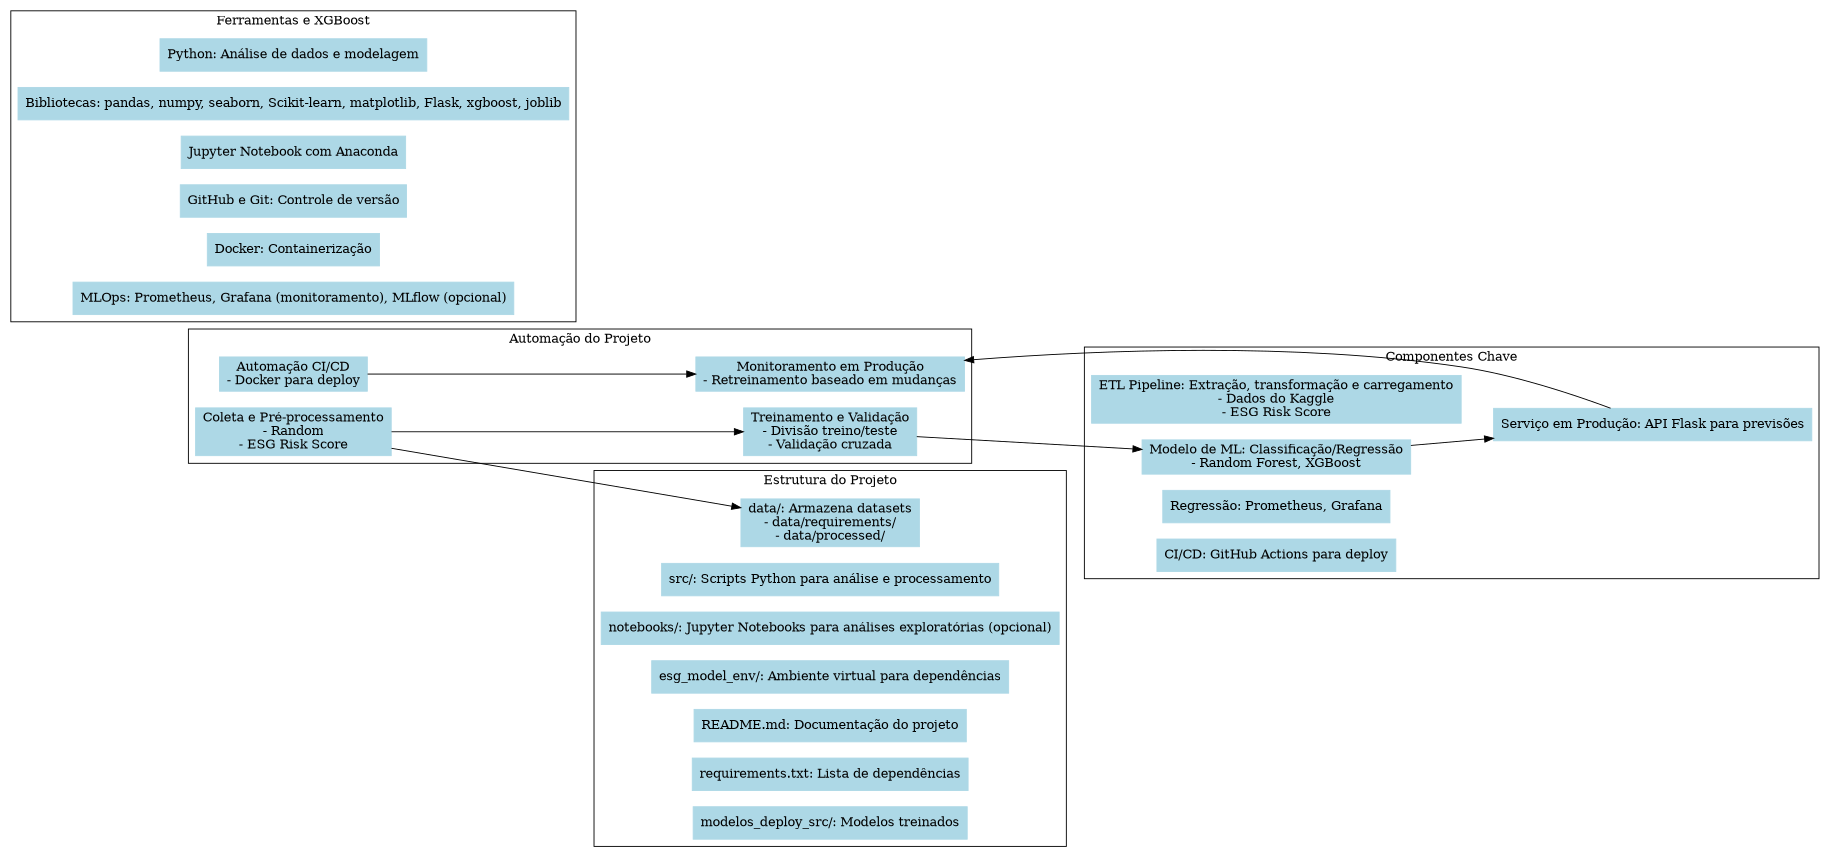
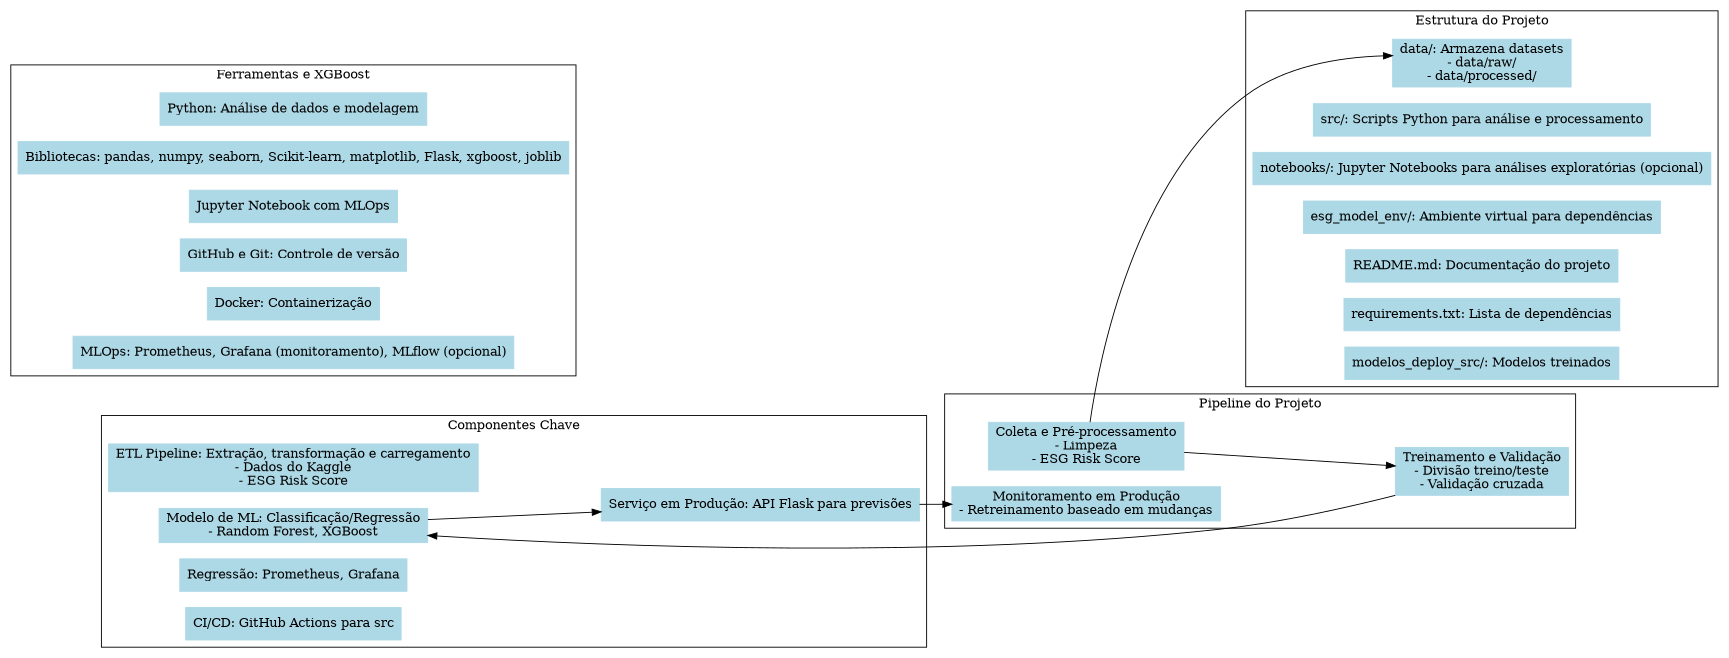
node "Jupyter Notebook com Anaconda": label "Jupyter Notebook com Anaconda" -> "Jupyter Notebook com MLOps"
cluster "Automação do Projeto": label "Automação do Projeto" -> "Pipeline do Projeto"
node "Automação CI/CD - Docker para deploy": removed
node "Coleta e Pré-processamento - Random - ESG Risk Score": label "Coleta e Pré-processamento - Random - ESG Risk Score" -> "Coleta e Pré-processamento - Limpeza - ESG Risk Score"
node "data/: Armazena datasets - data/requirements/ - data/processed/": label "data/: Armazena datasets - data/requirements/ - data/processed/" -> "data/: Armazena datasets - data/raw/ - data/processed/"
node "CI/CD: GitHub Actions para deploy": label "CI/CD: GitHub Actions para deploy" -> "CI/CD: GitHub Actions para src"
